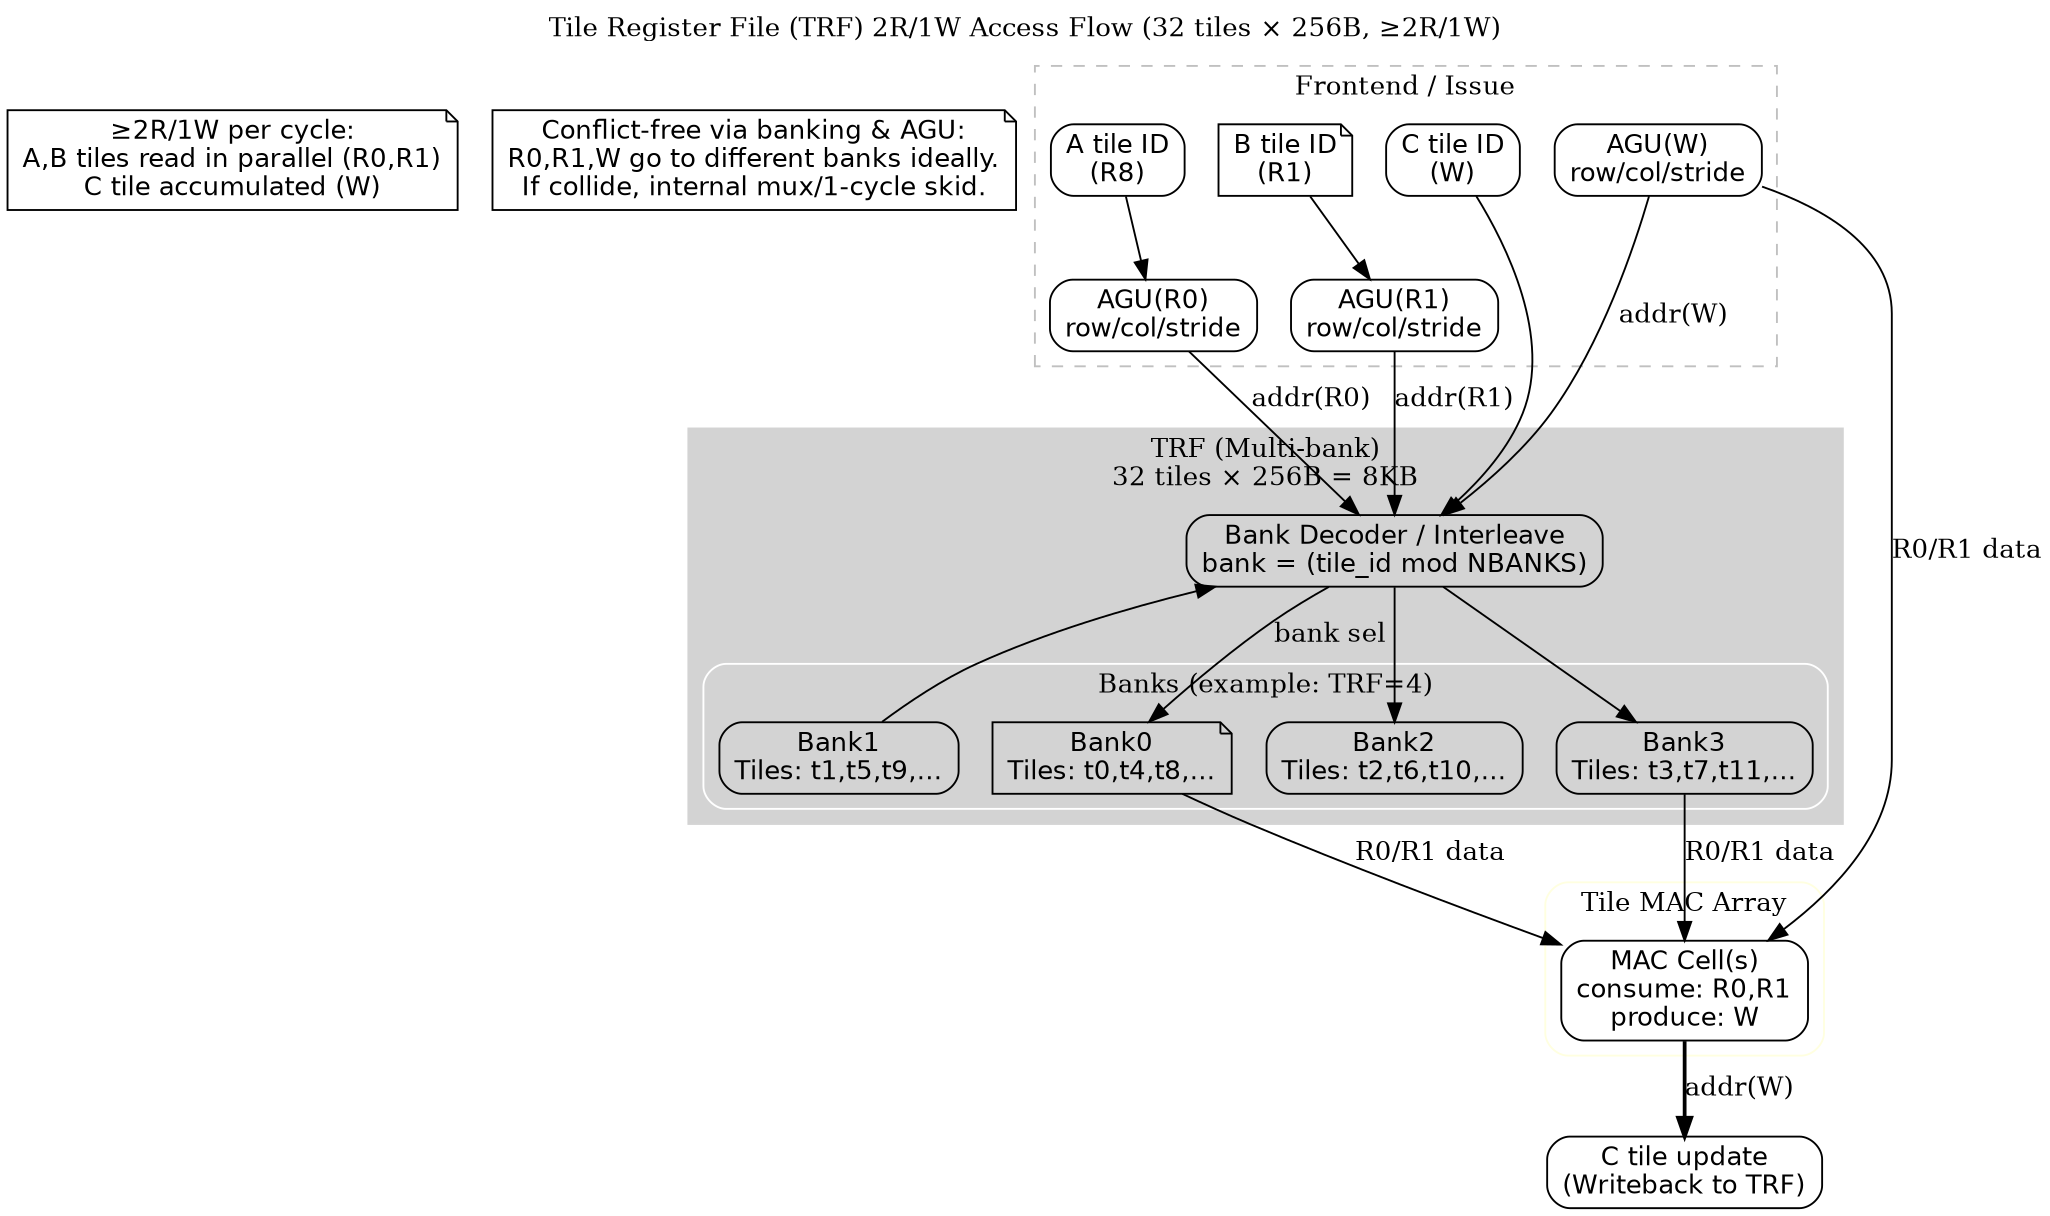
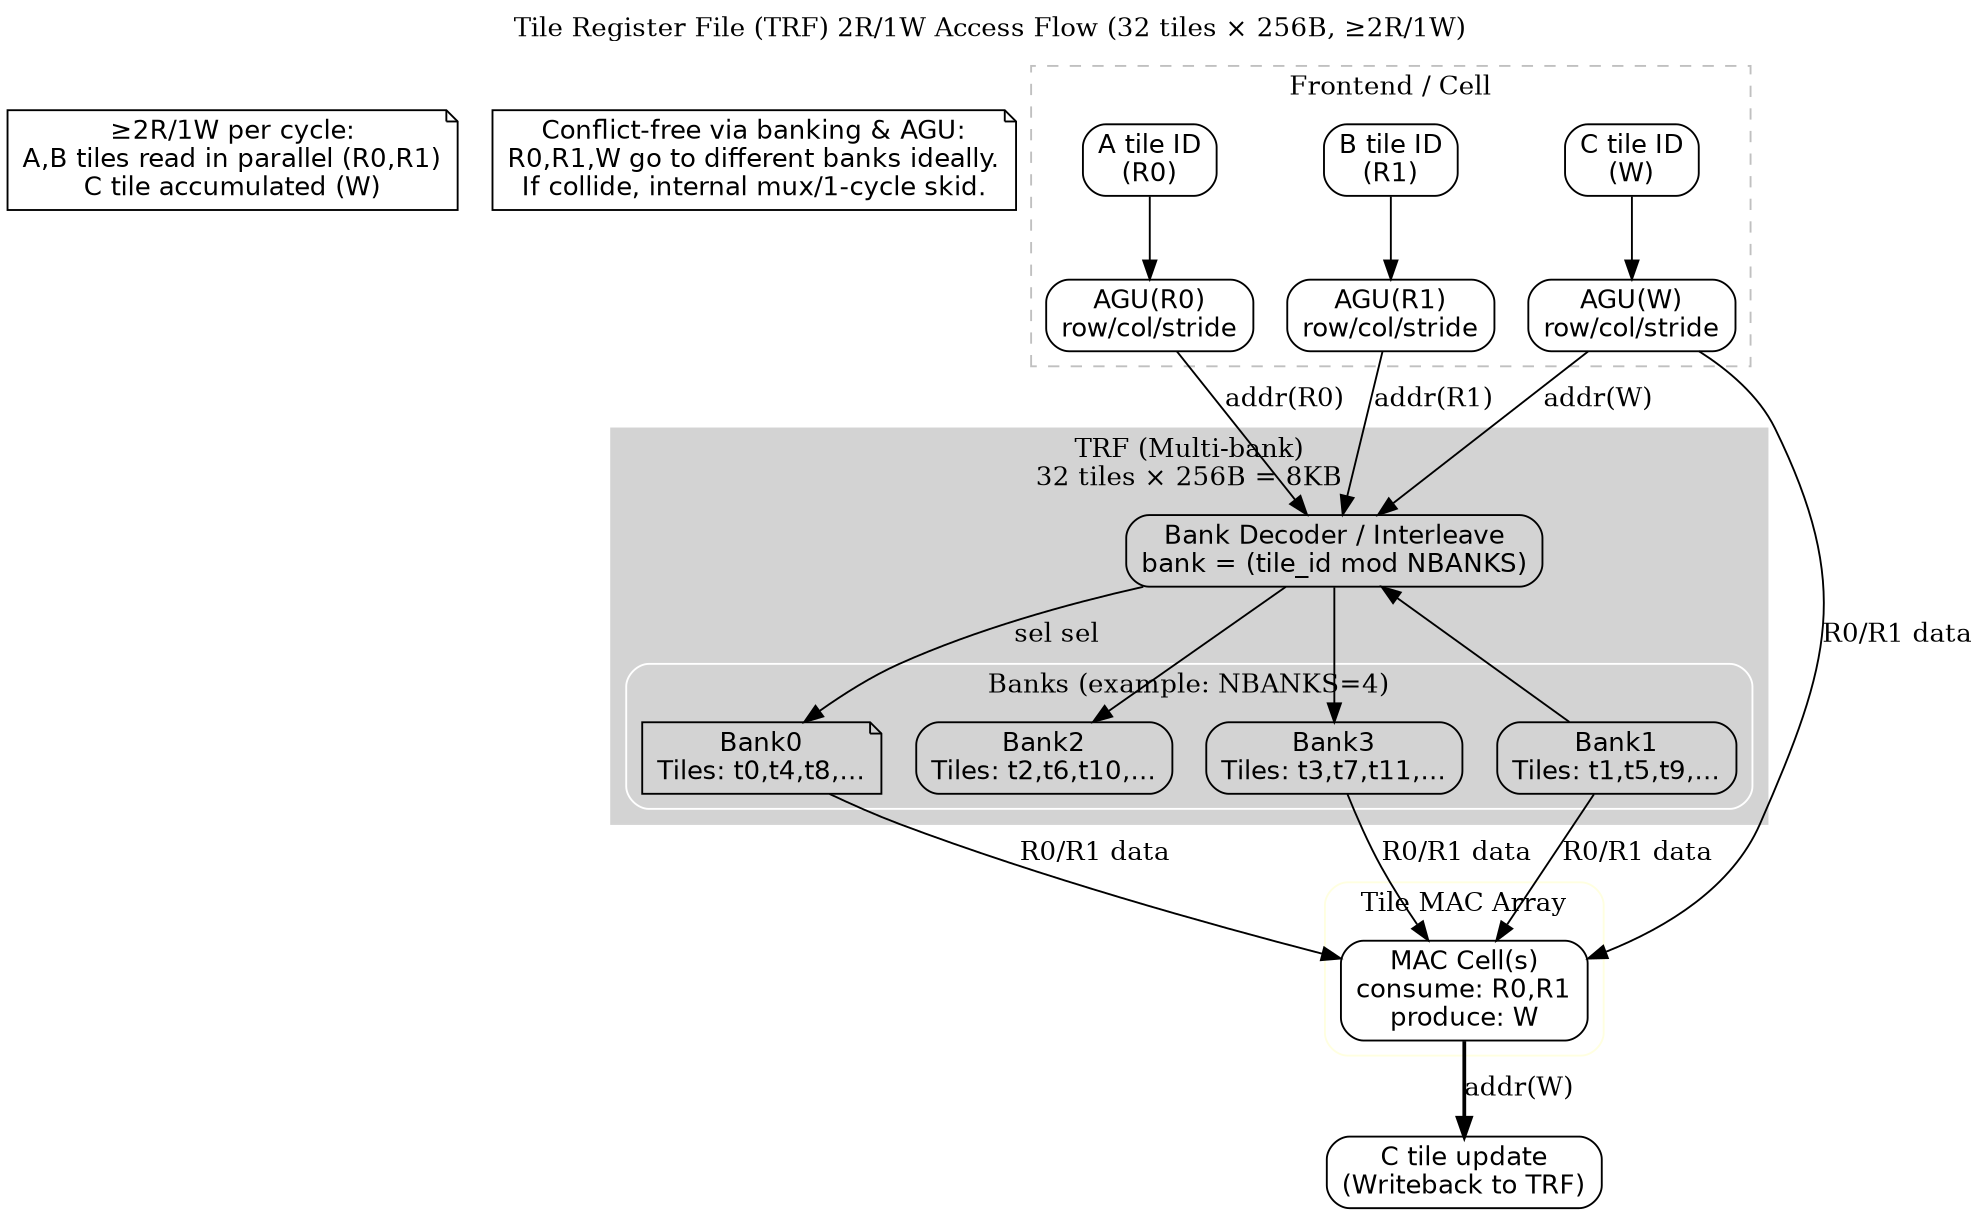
cluster "Frontend / Issue": label "Frontend / Issue" -> "Frontend / Cell"
node "A tile ID (R8)": label "A tile ID (R8)" -> "A tile ID (R0)"
node "B tile ID (R1)": shape note -> box
edge "C tile ID (W)" -> "Bank Decoder / Interleave bank = (tile_id mod NBANKS)": now "C tile ID (W)" -> "AGU(W) row/col/stride"
edge "Bank Decoder / Interleave bank = (tile_id mod NBANKS)" -> "Bank0 Tiles: t0,t4,t8,...": label "bank sel" -> "sel sel"
cluster "Banks (example: TRF=4)": label "Banks (example: TRF=4)" -> "Banks (example: NBANKS=4)"
edge "Bank1 Tiles: t1,t5,t9,..." -> "MAC Cell(s) consume: R0,R1 produce: W": added, label "R0/R1 data"
